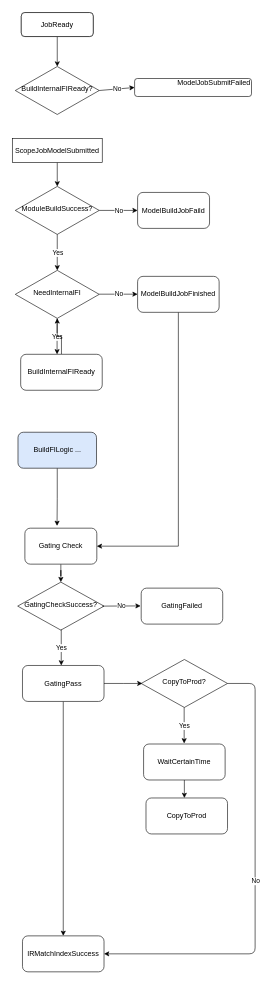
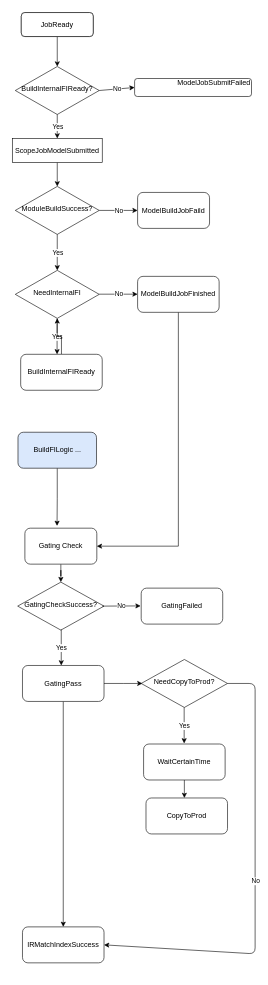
edge "BuildInternalFIReady?" -> "ScopeJobModelSubmitted": added, label "Yes"
node "CopyToProd?": label "CopyToProd?" -> "NeedCopyToProd?"
node "IRMatchIndexSuccess": moved (63, 954) -> (63, 945)
